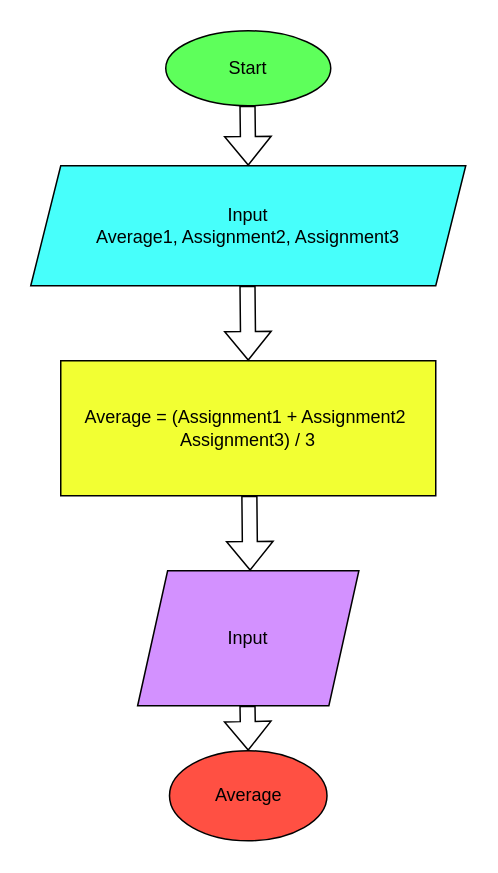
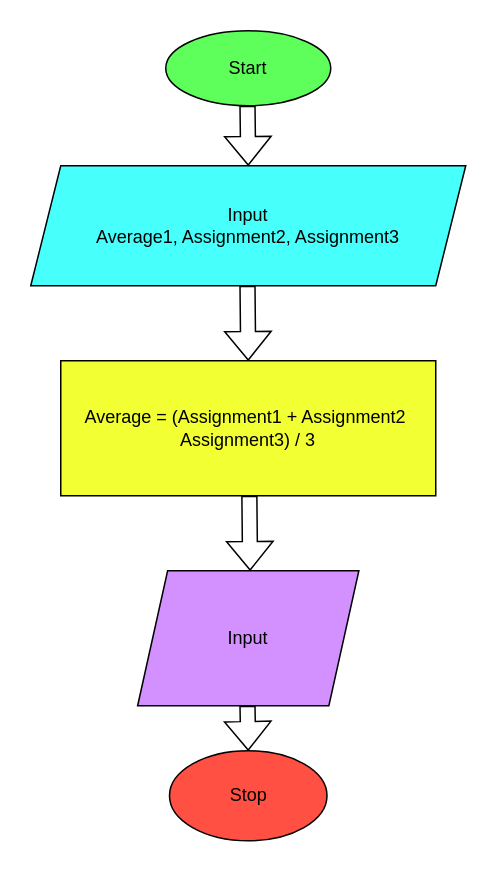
node "Average": label "Average" -> "Stop"
